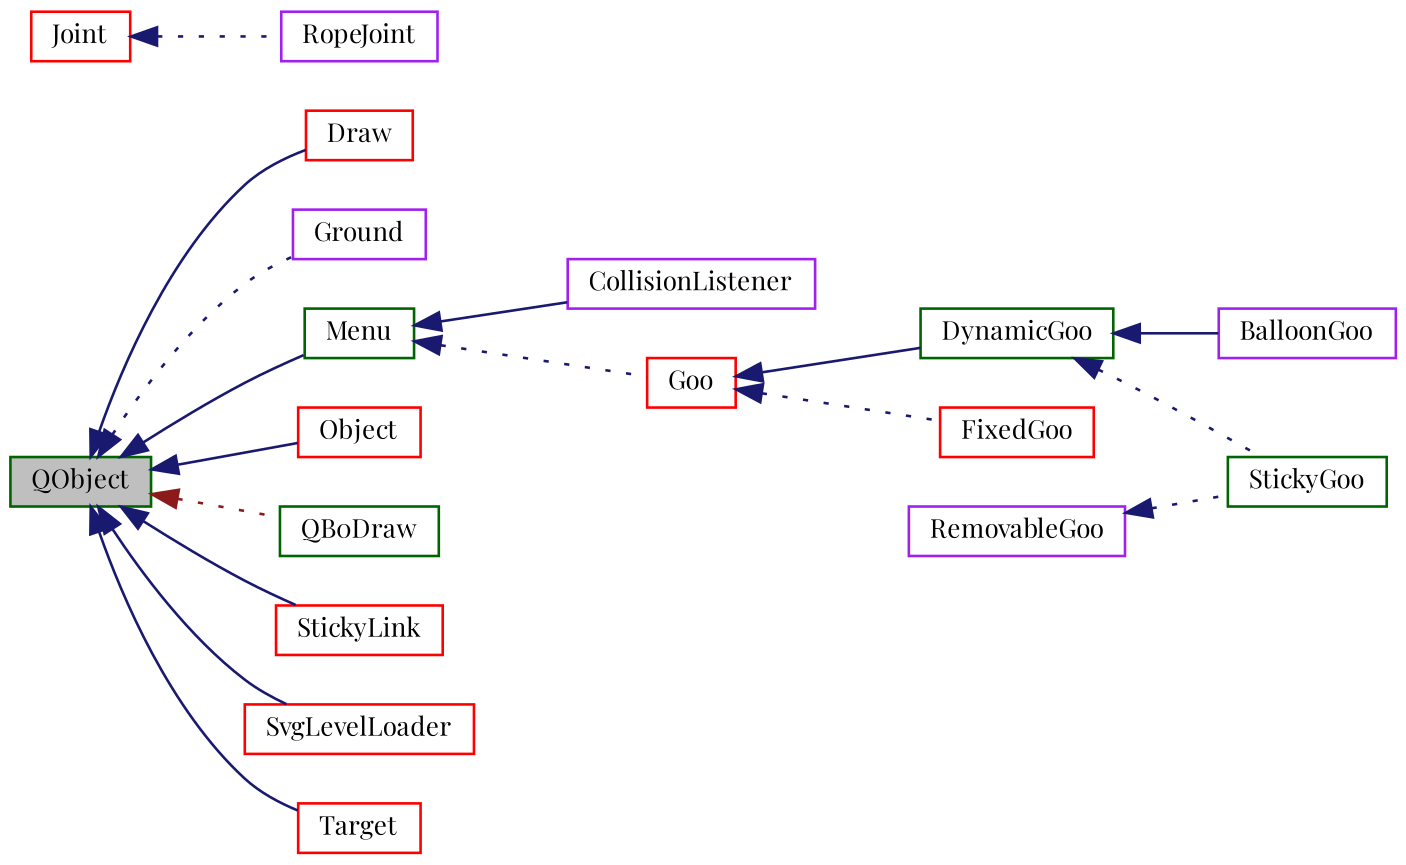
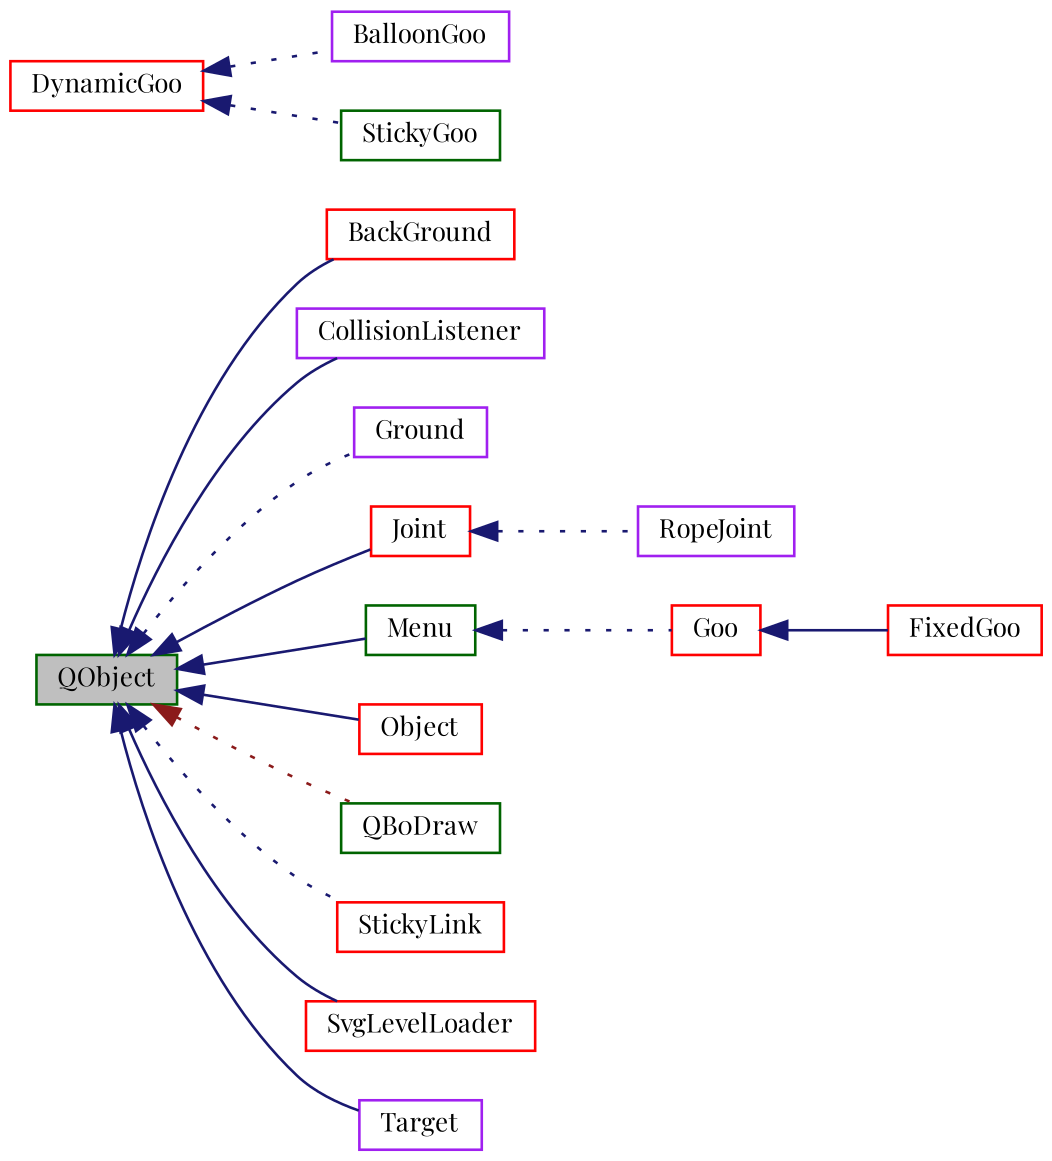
node "Draw": label "Draw" -> "BackGround"
edge "CollisionListener" -> "Menu": now "CollisionListener" -> "QObject"
node "DynamicGoo": color darkgreen -> red
edge "BalloonGoo" -> "DynamicGoo": style solid -> dotted
edge "DynamicGoo" -> "Goo": removed
edge "FixedGoo" -> "Goo": style dotted -> solid
node "RemovableGoo": removed
edge "StickyLink" -> "QObject": style solid -> dotted
edge "Joint" -> "QObject": added
node "Target": color red -> purple
